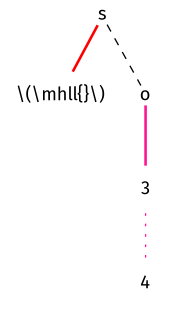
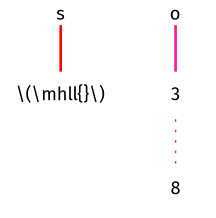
edge "s" -- "o": removed
node "4": label "4" -> "8"
